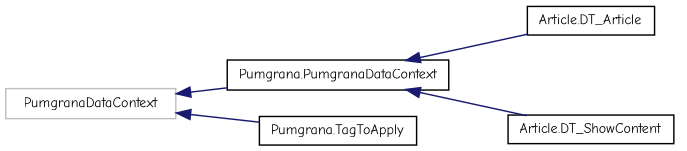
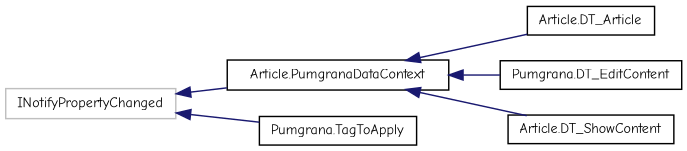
node "Pumgrana.PumgranaDataContext": label "Pumgrana.PumgranaDataContext" -> "Article.PumgranaDataContext"
node "Pumgrana.DT_EditContent": added
node "PumgranaDataContext": label "PumgranaDataContext" -> "INotifyPropertyChanged"
